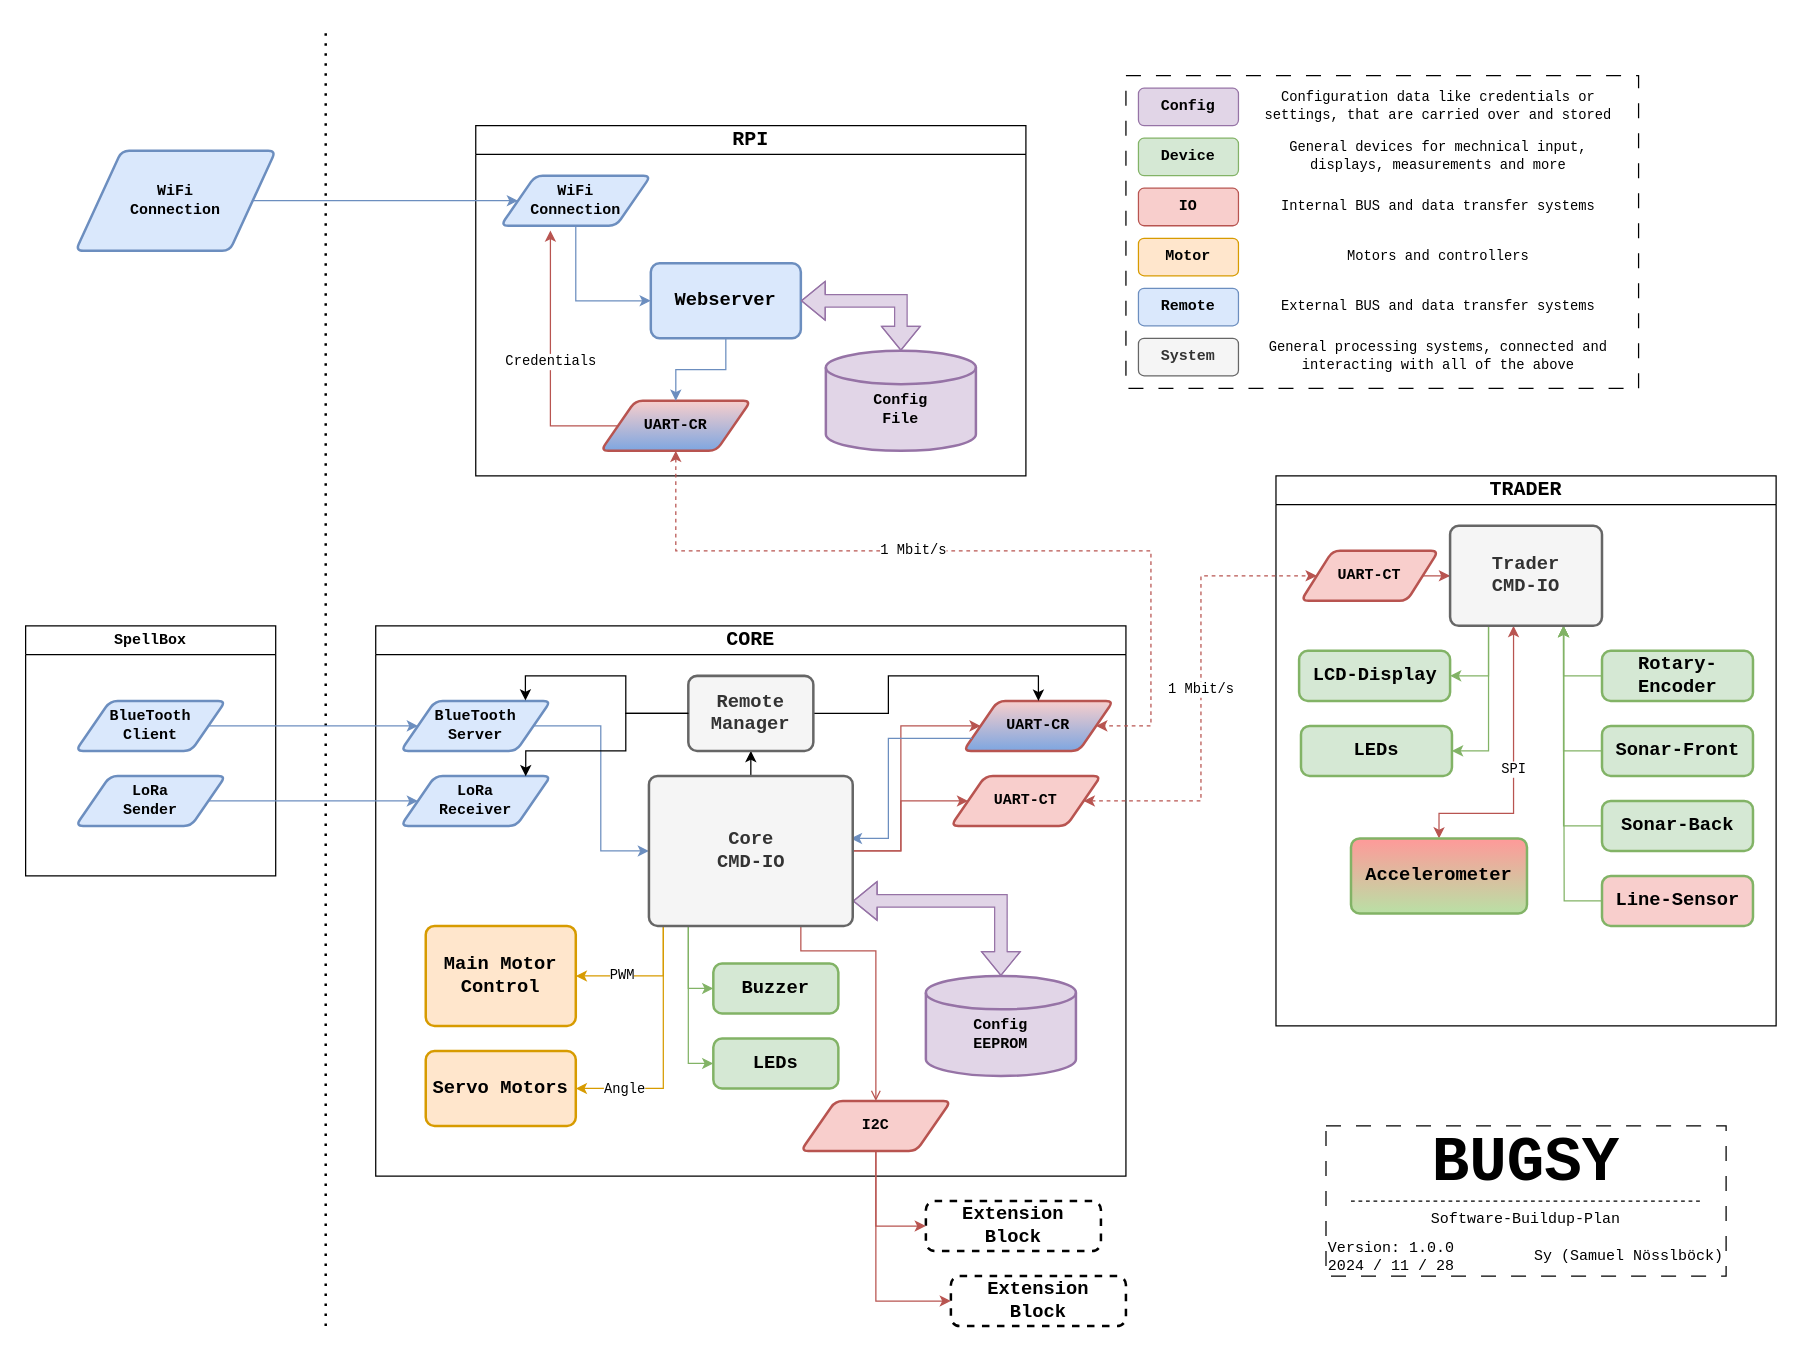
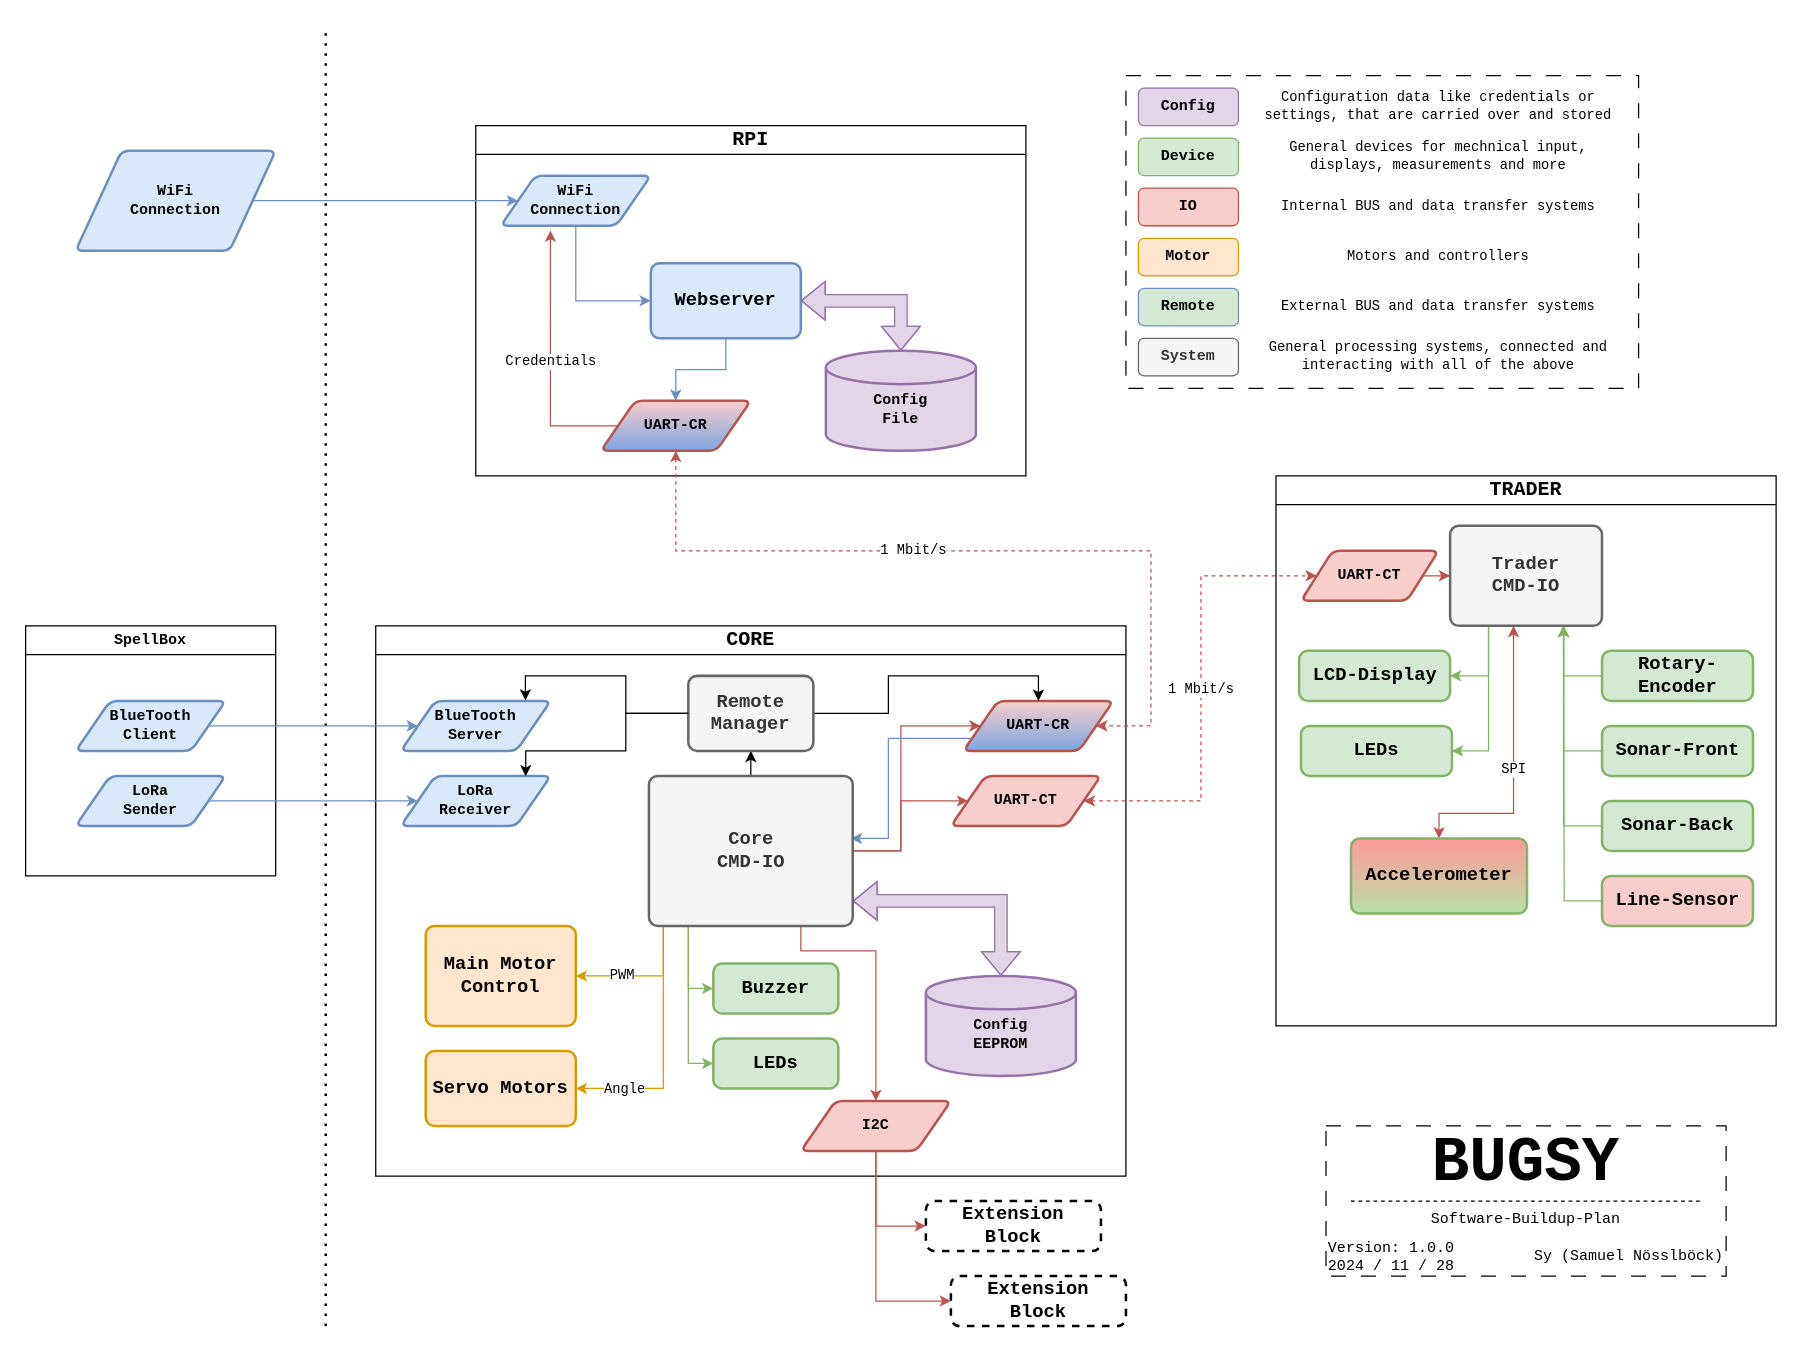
node "Remote": fillcolor #dae8fc -> #d5e8d4
edge "BlueTooth Server" -> "Core CMD-IO": removed
edge "Core CMD-IO" -> "I2C": arrowhead open -> classic
